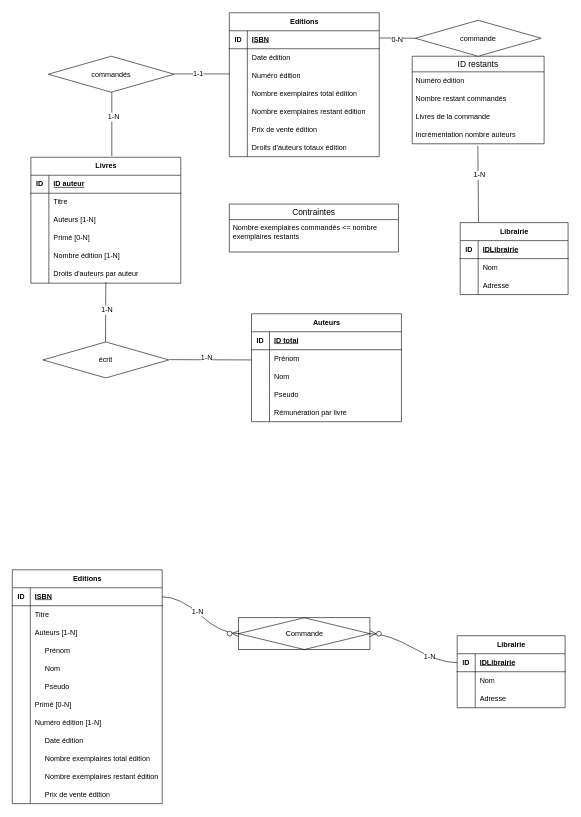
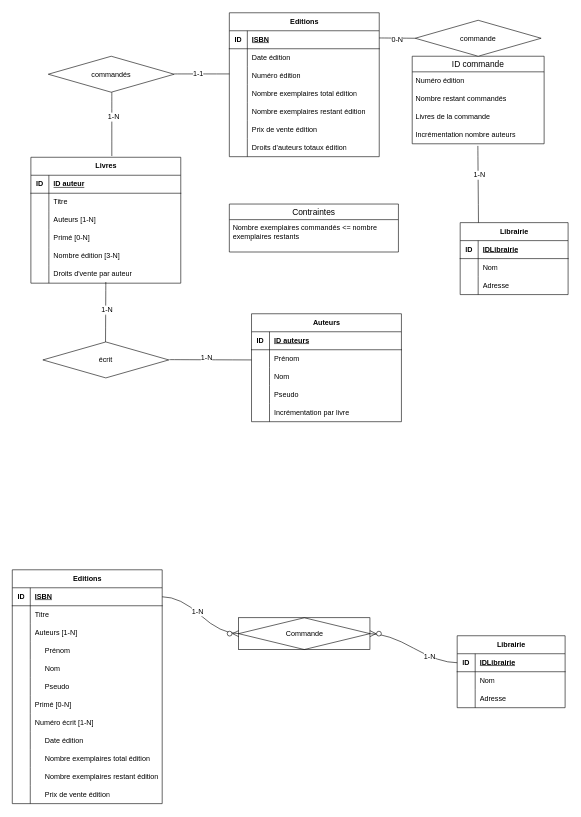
node "ID restants": label "ID restants" -> "ID commande"
node "Nombre édition [1-N]": label "Nombre édition [1-N]" -> "Nombre édition [3-N]"
node "Droits d'auteurs par auteur": label "Droits d'auteurs par auteur" -> "Droits d'vente par auteur"
node "ID total": label "ID total" -> "ID auteurs"
node "Rémunération par livre": label "Rémunération par livre" -> "Incrémentation par livre"
node "Numéro édition [1-N]": label "Numéro édition [1-N]" -> "Numéro écrit [1-N]"
